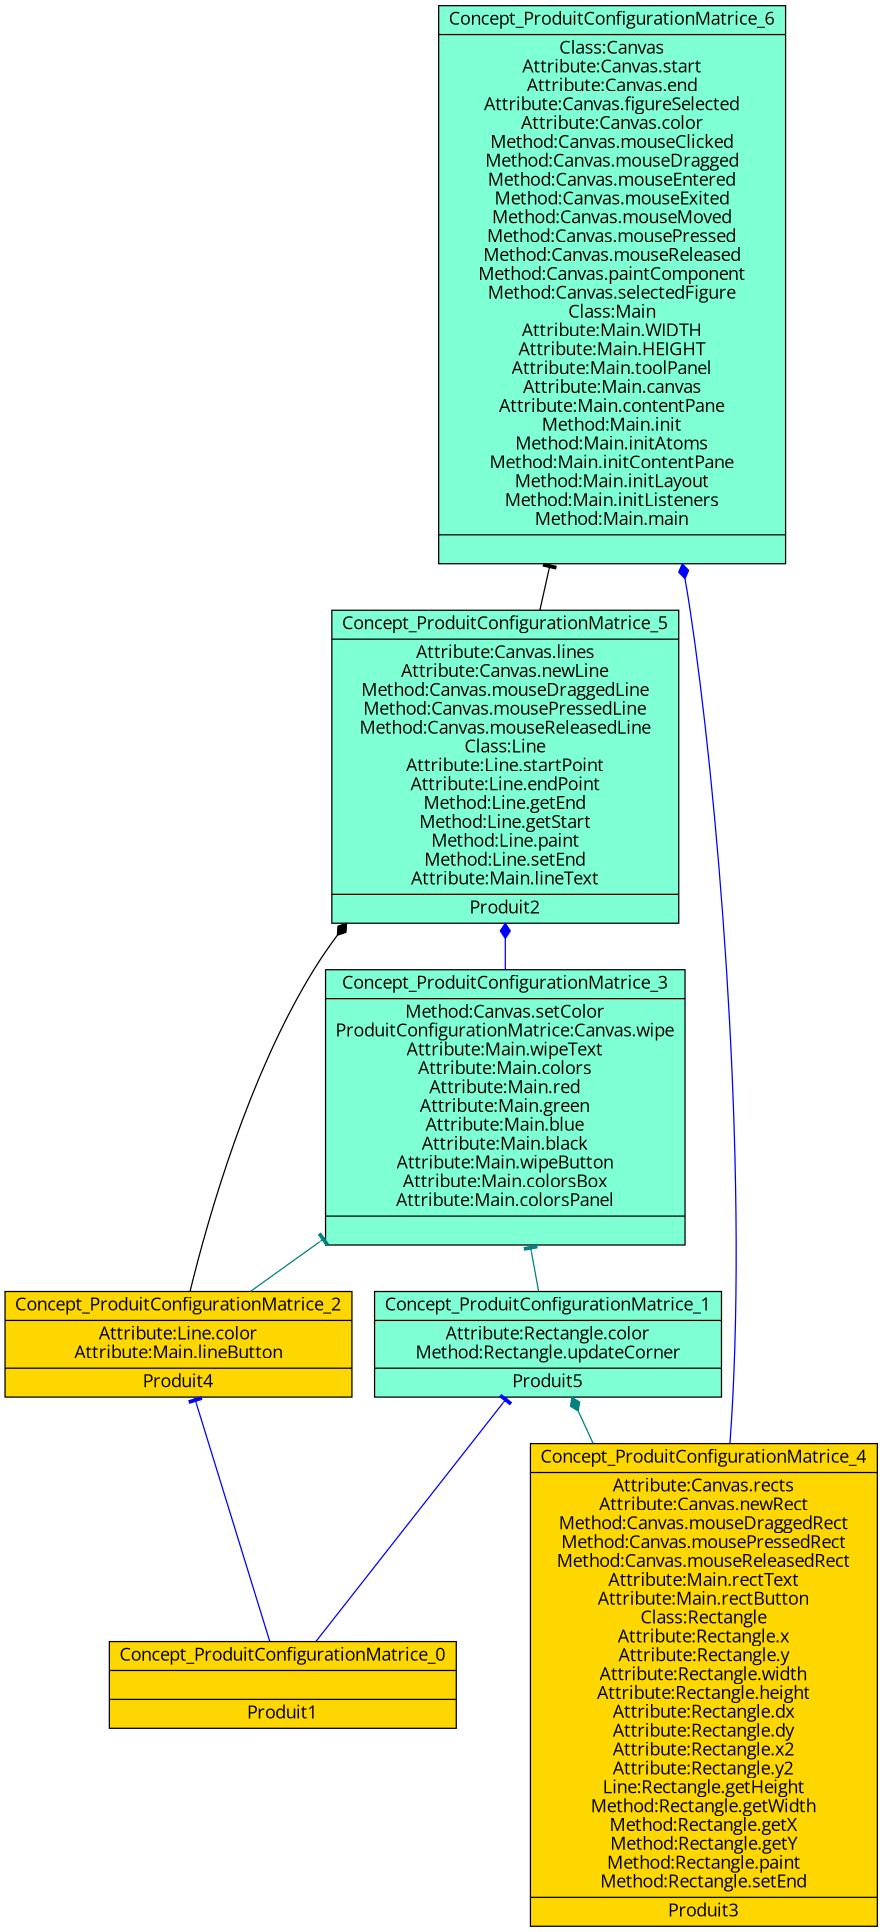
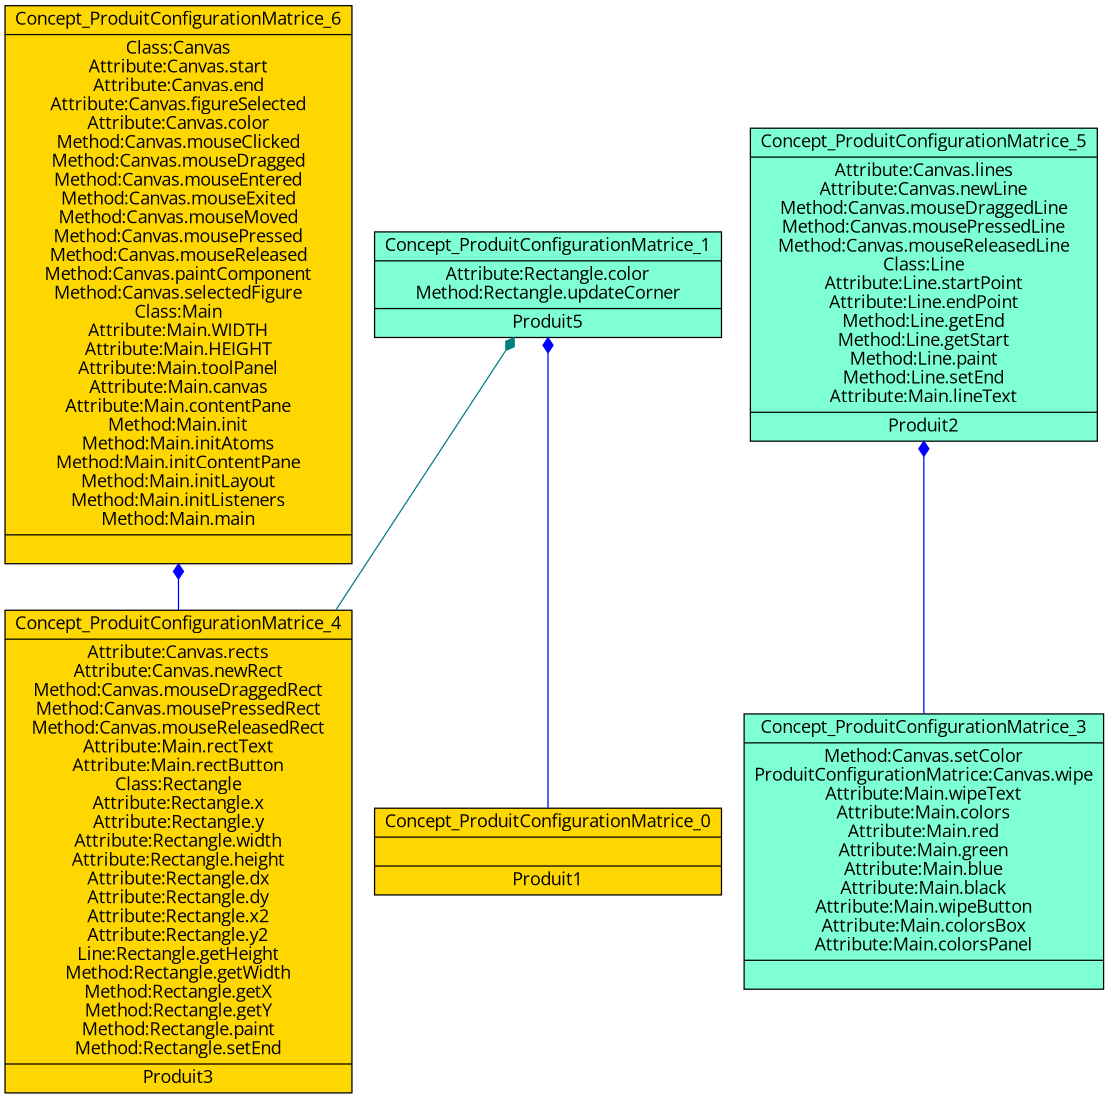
node "Concept_ProduitConfigurationMatrice_6": fillcolor aquamarine -> gold
edge "Concept_ProduitConfigurationMatrice_5" -> "Concept_ProduitConfigurationMatrice_6": removed
edge "Concept_ProduitConfigurationMatrice_1" -> "Concept_ProduitConfigurationMatrice_3": removed
node "Concept_ProduitConfigurationMatrice_2": removed
edge "Concept_ProduitConfigurationMatrice_0" -> "Concept_ProduitConfigurationMatrice_1": arrowhead tee -> diamond
